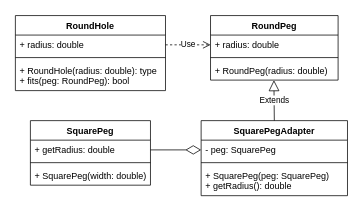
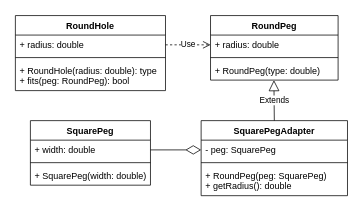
node "+ RoundPeg(radius: double)": label "+ RoundPeg(radius: double)" -> "+ RoundPeg(type: double)"
node "+ getRadius: double": label "+ getRadius: double" -> "+ width: double"
node "+ SquarePeg(peg: SquarePeg) + getRadius(): double": label "+ SquarePeg(peg: SquarePeg) + getRadius(): double" -> "+ RoundPeg(peg: SquarePeg) + getRadius(): double"
